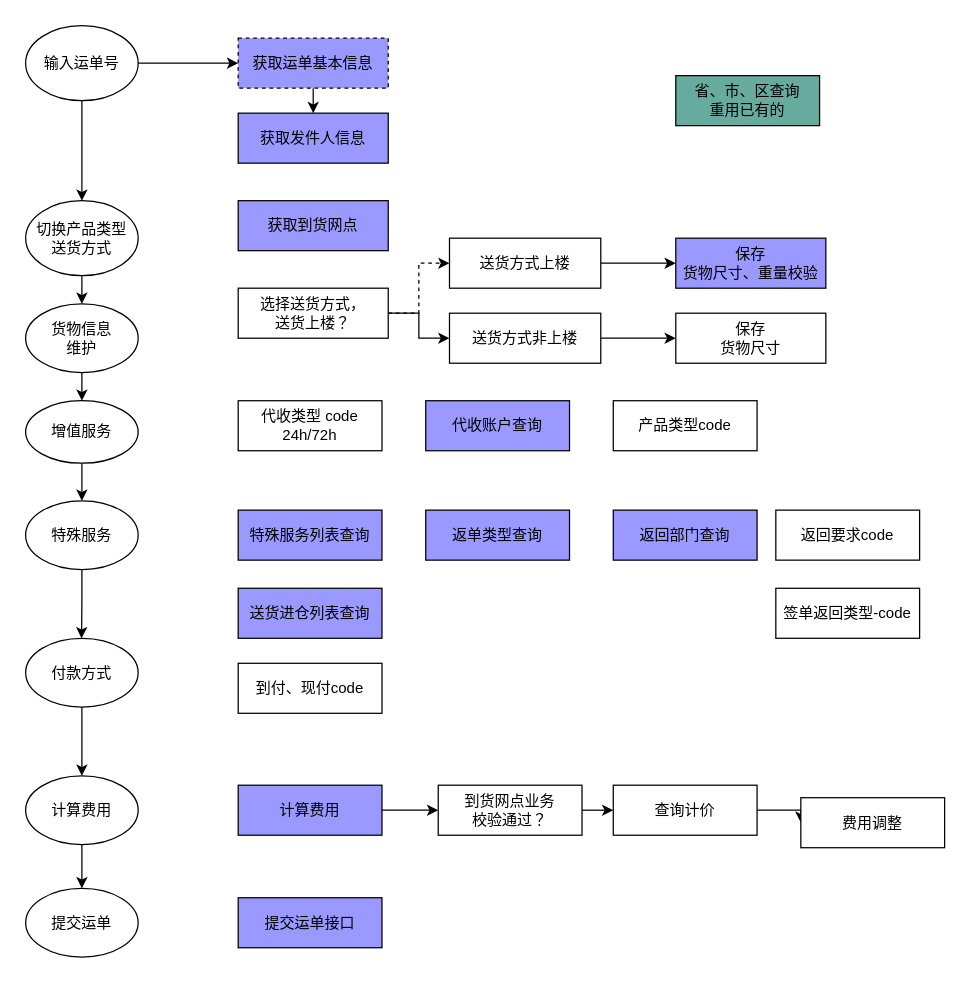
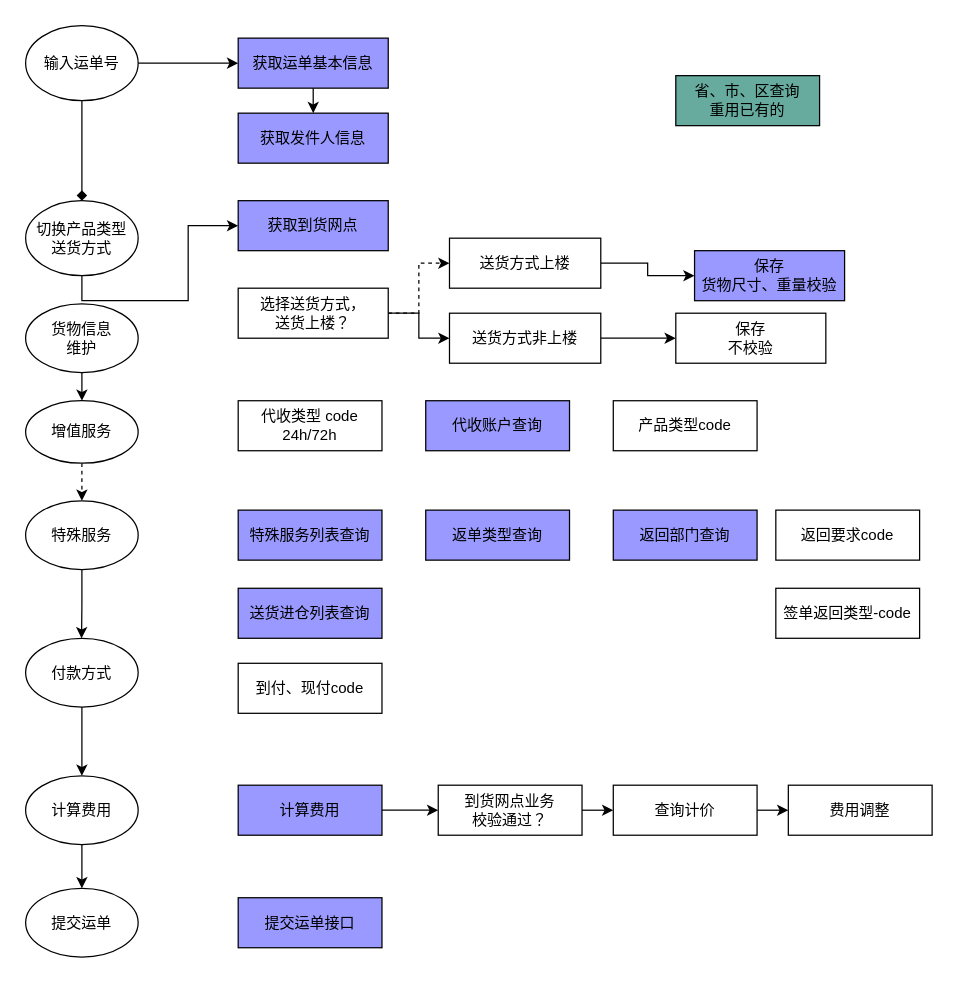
node "获取运单基本信息": style dashed -> solid
edge "输入运单号" -> "切换产品类型 送货方式": arrowhead classic -> diamond
node "保存 货物尺寸、重量校验": moved (751, 263) -> (769, 276)
edge "切换产品类型 送货方式" -> "货物信息 维护": now "切换产品类型 送货方式" -> "获取到货网点"
node "保存 货物尺寸": label "保存 货物尺寸" -> "保存 不校验"
edge "增值服务" -> "特殊服务": style solid -> dashed
node "费用调整": moved (873, 823) -> (860, 810)
